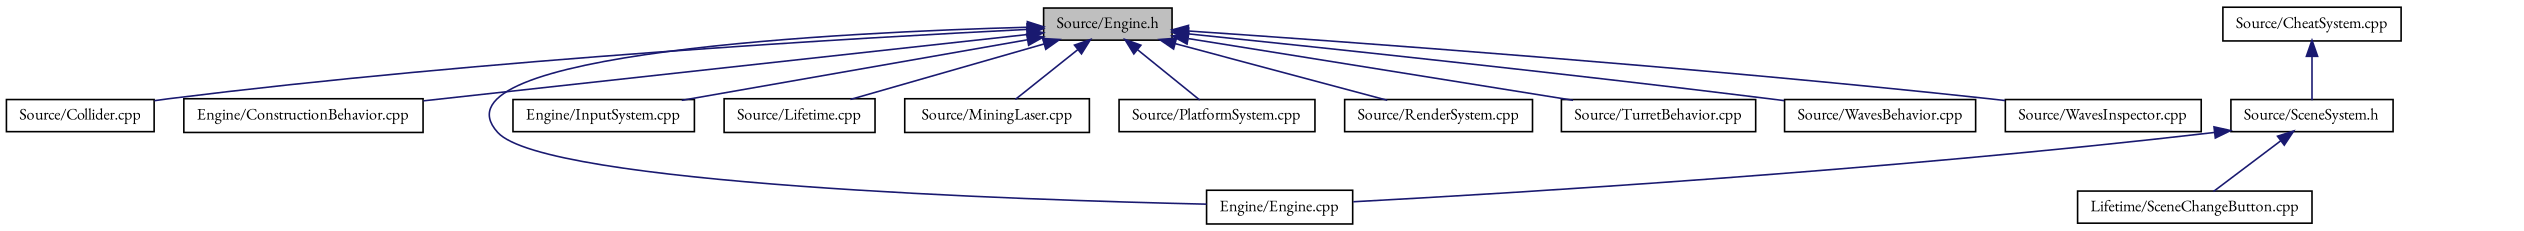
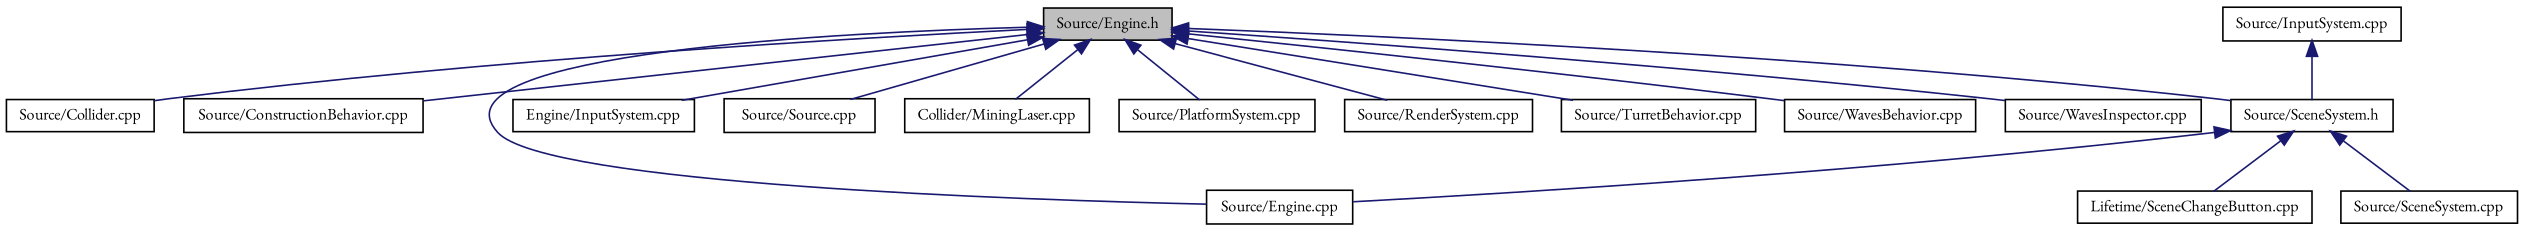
node "Source/CheatSystem.cpp": label "Source/CheatSystem.cpp" -> "Source/InputSystem.cpp"
edge "Source/SceneSystem.h" -> "Source/Engine.h": added
node "Engine/ConstructionBehavior.cpp": label "Engine/ConstructionBehavior.cpp" -> "Source/ConstructionBehavior.cpp"
node "Source/Lifetime.cpp": label "Source/Lifetime.cpp" -> "Source/Source.cpp"
node "Source/MiningLaser.cpp": label "Source/MiningLaser.cpp" -> "Collider/MiningLaser.cpp"
node "Engine/Engine.cpp": label "Engine/Engine.cpp" -> "Source/Engine.cpp"
node "Source/SceneSystem.cpp": added
